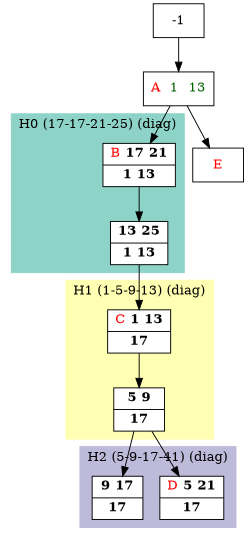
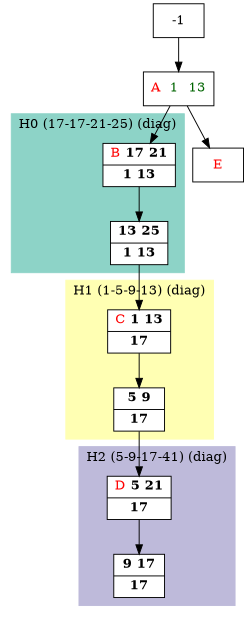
edge "5" -> "9": now "D" -> "9"
